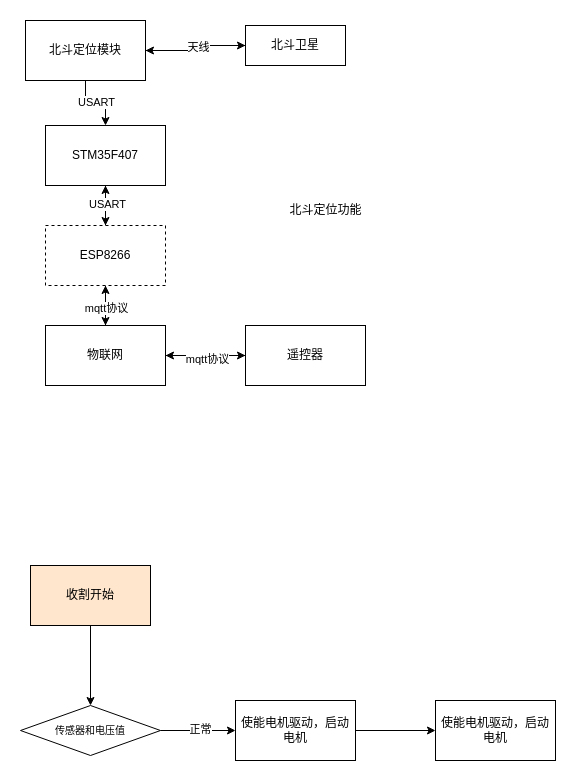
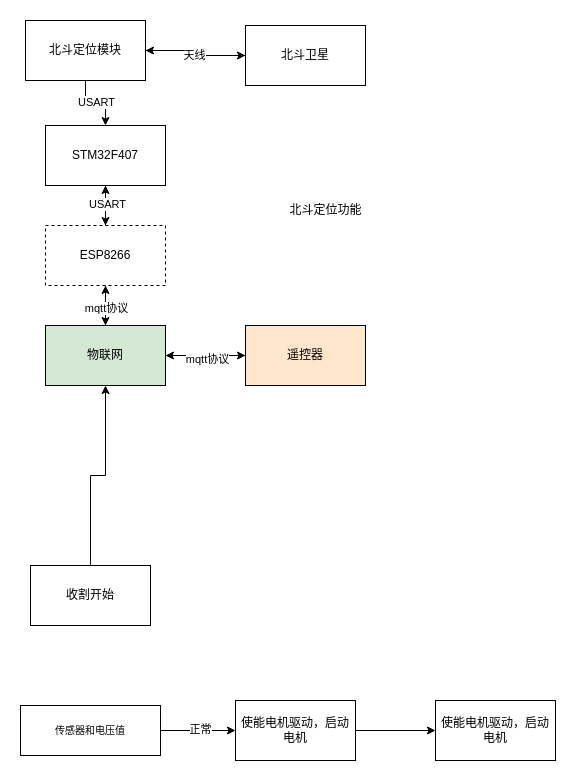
node "北斗卫星": size 100x40 -> 120x60
node "STM35F407": label "STM35F407" -> "STM32F407"
node "物联网": fillcolor #ffffff -> #d5e8d4
node "遥控器": fillcolor #ffffff -> #ffe6cc
node "收割开始": fillcolor #ffe6cc -> #ffffff
edge "收割开始" -> "传感器和电压值": now "收割开始" -> "物联网"
node "传感器和电压值": shape diamond -> rectangle
